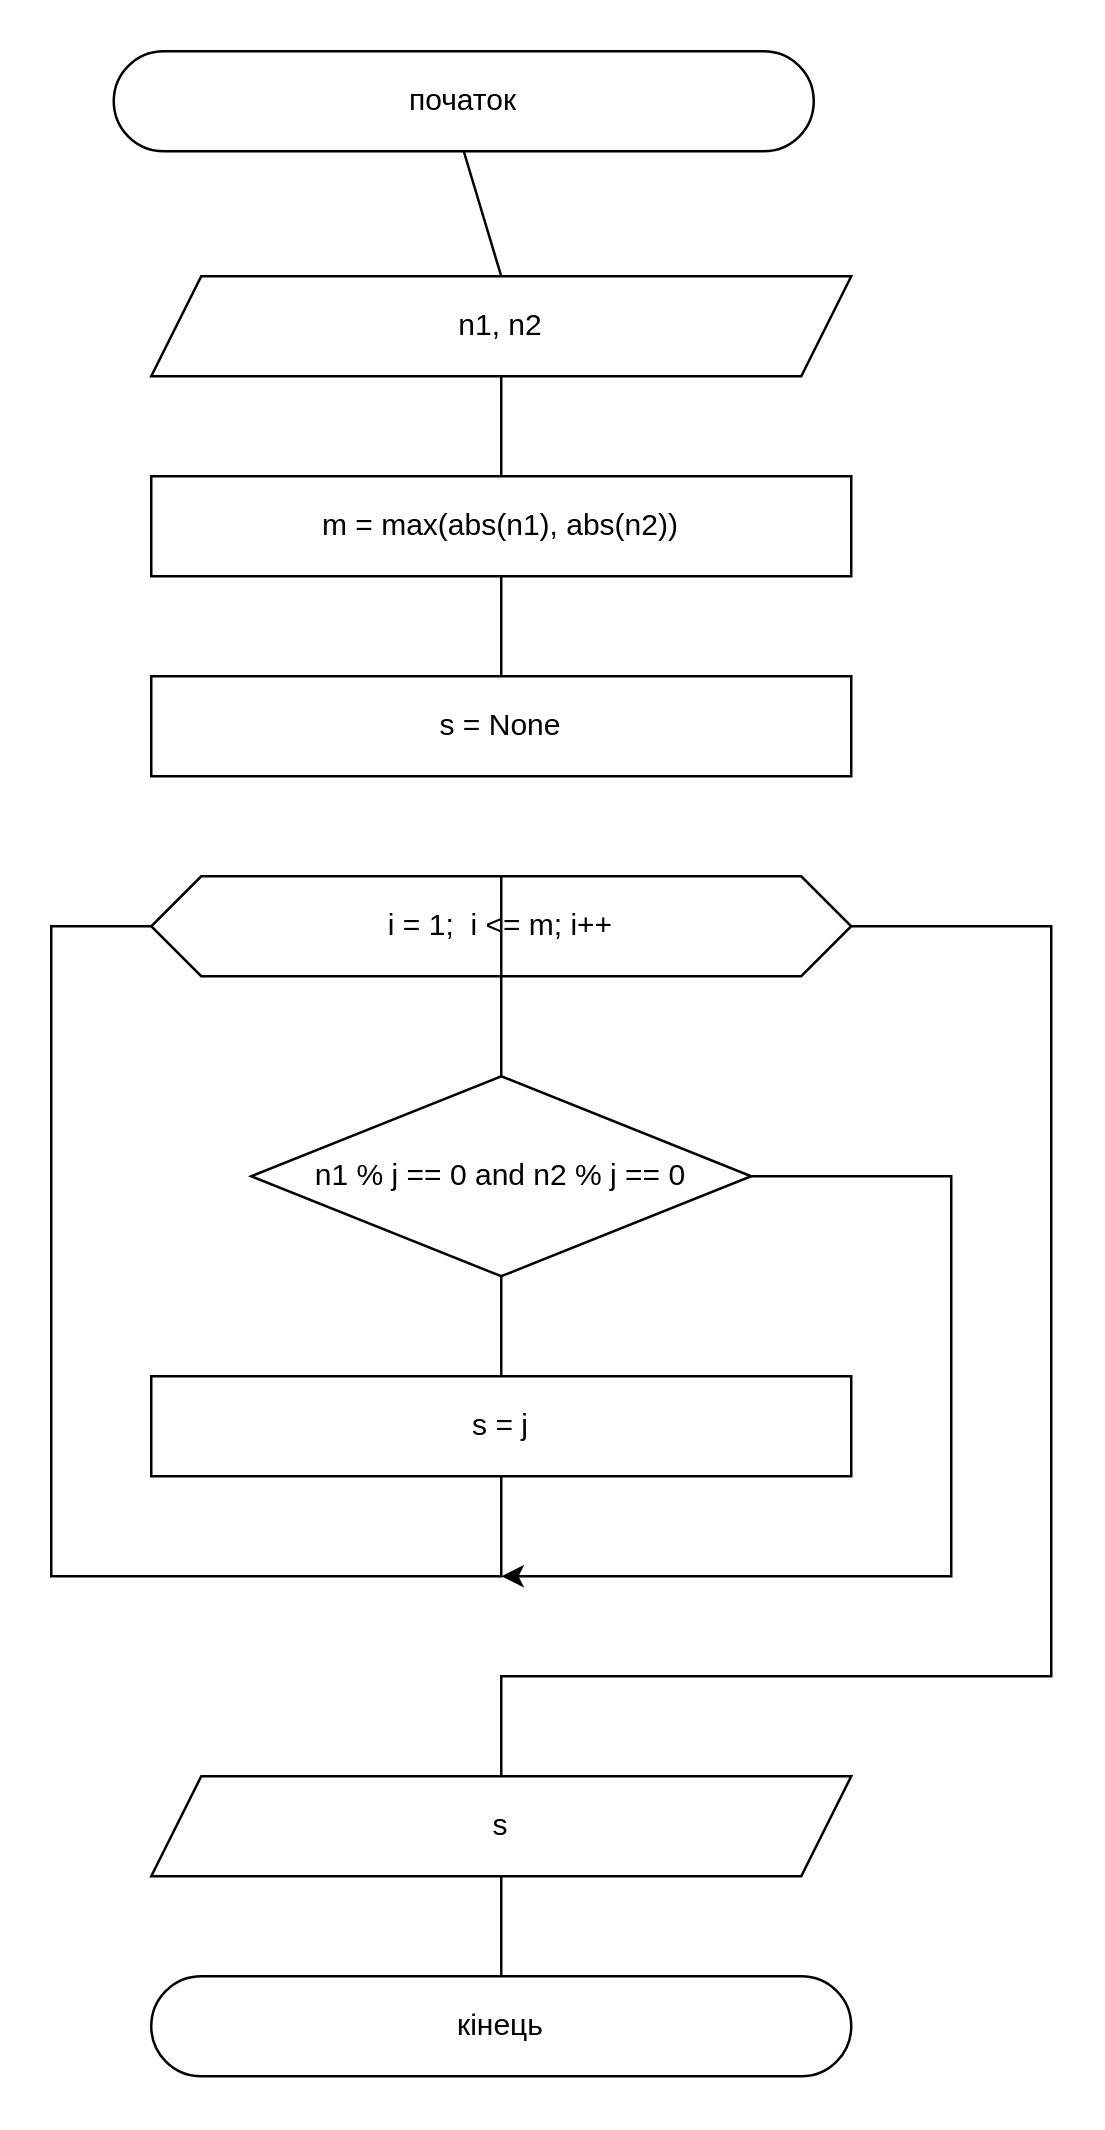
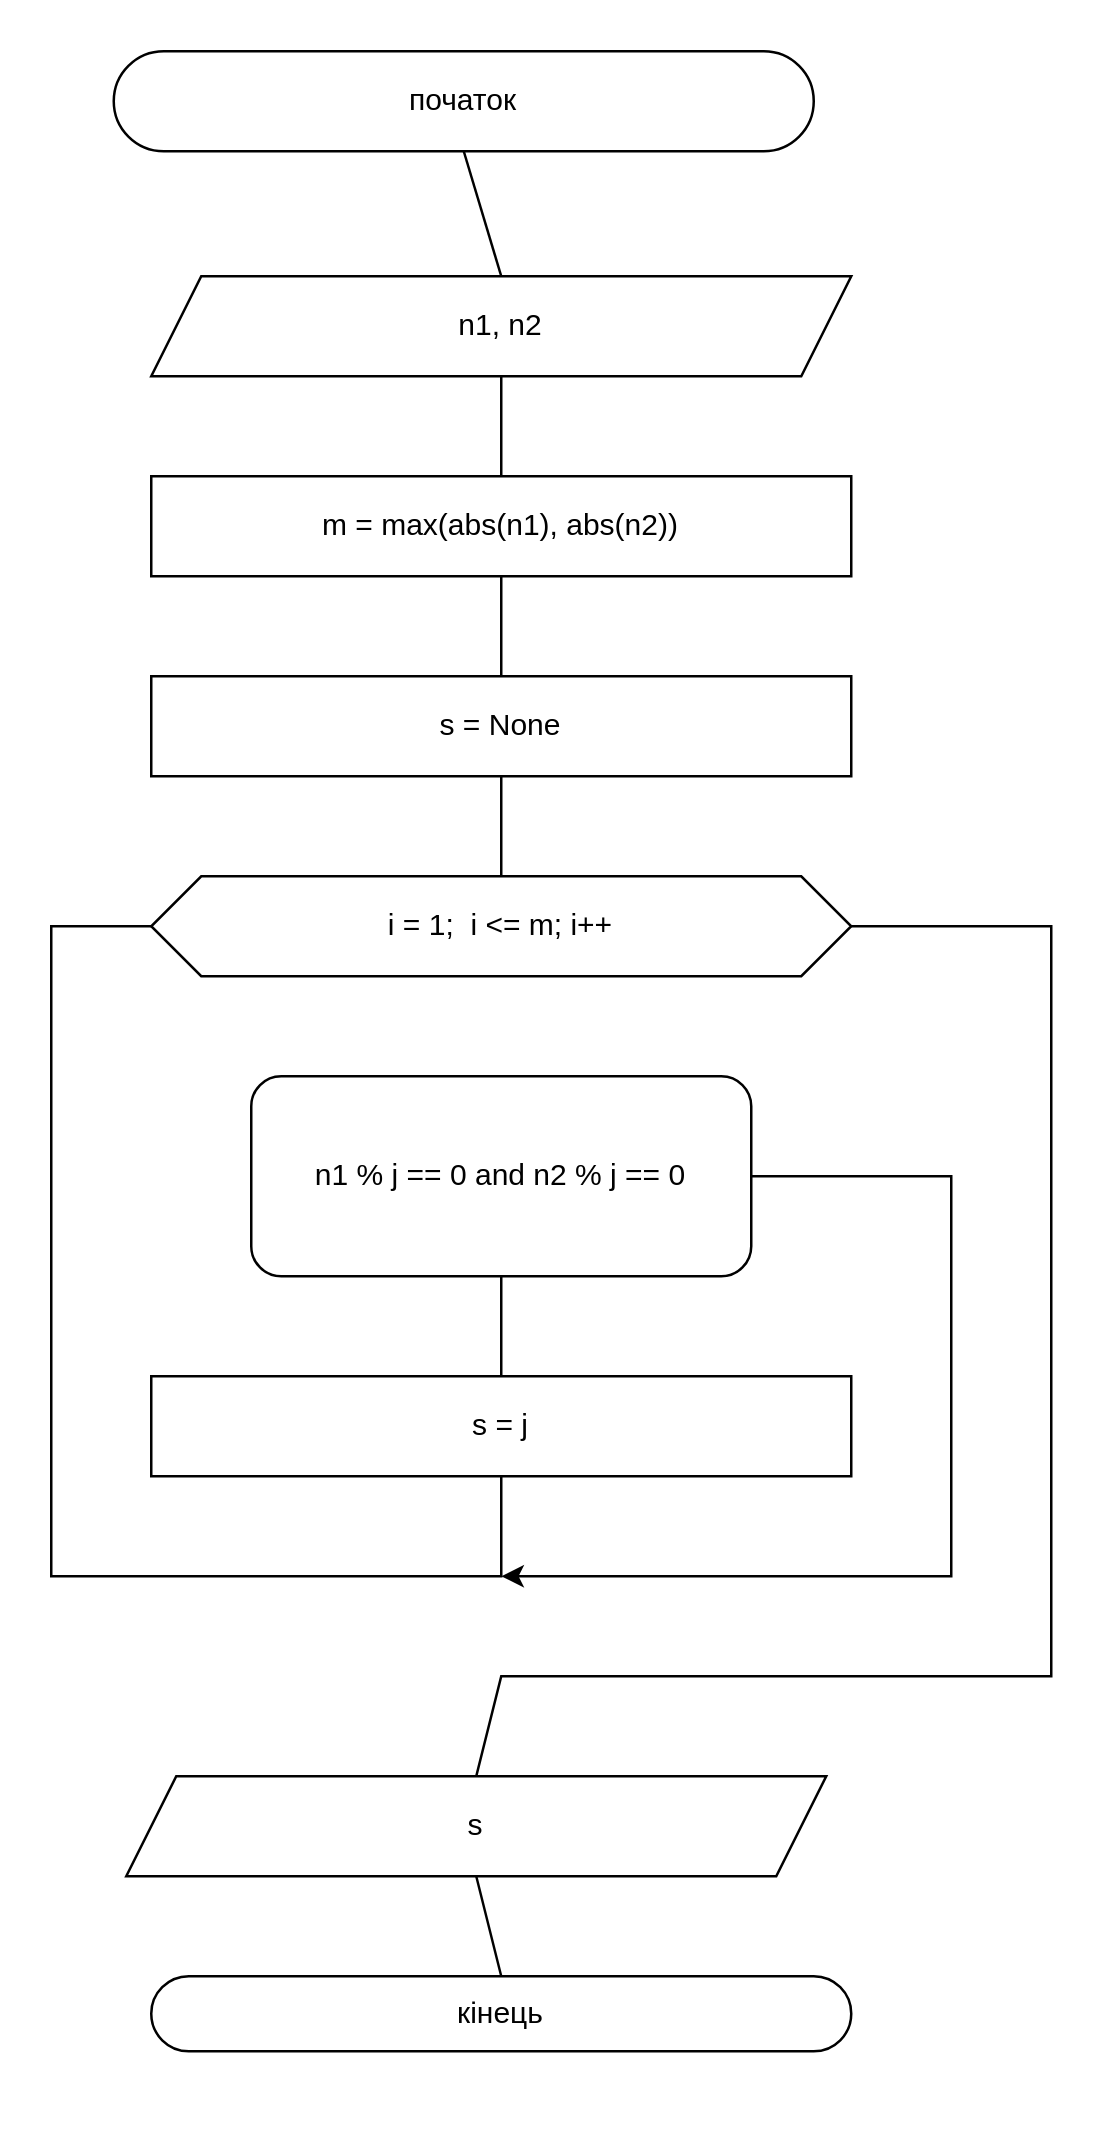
edge "i = 1; i <= m; i++" -- "n1 % j == 0 and n2 % j == 0": now "i = 1; i <= m; i++" -- "s = None"
node "n1 % j == 0 and n2 % j == 0": shape diamond -> rounded rectangle
node "s": moved (501, 1826) -> (476, 1826)
node "кінець": size 700x100 -> 700x75
